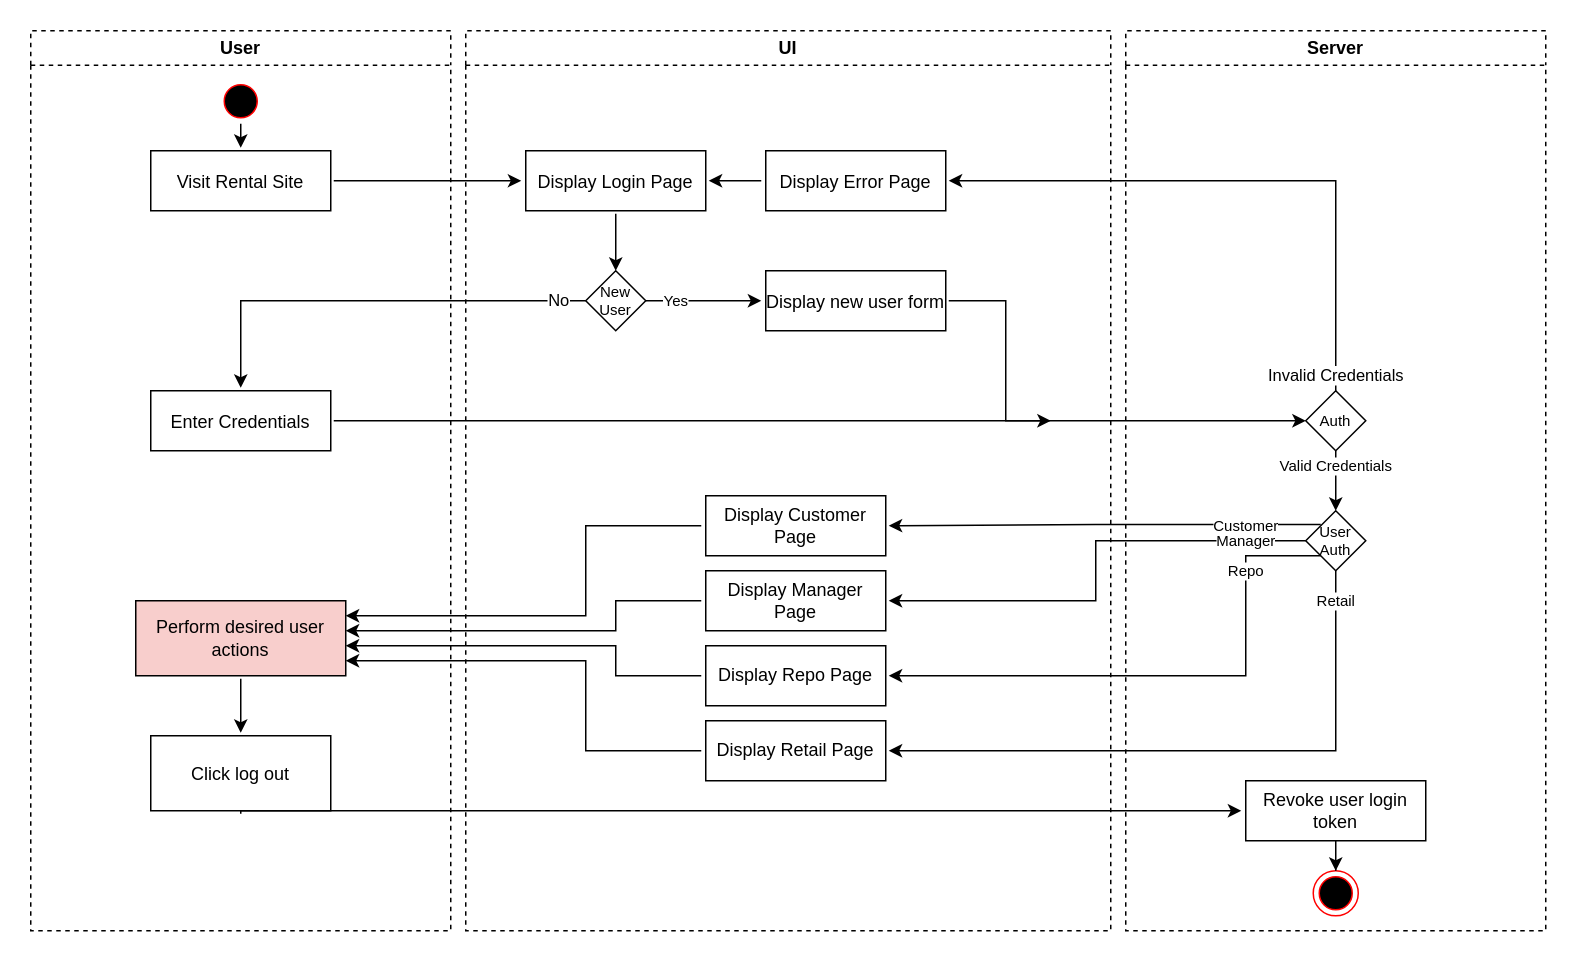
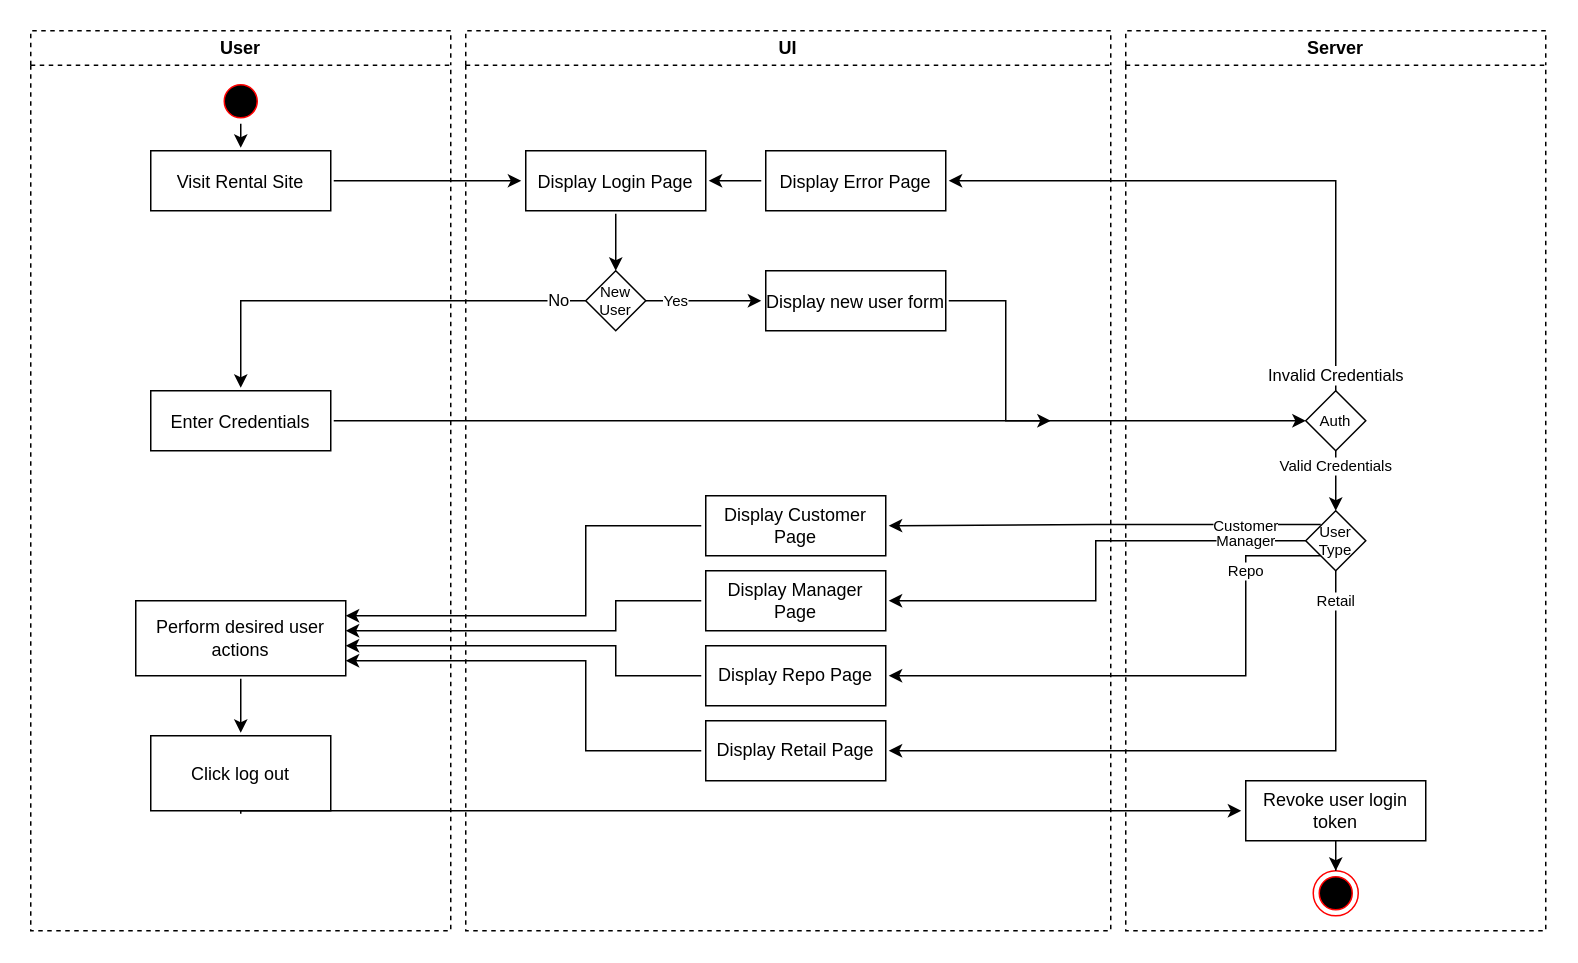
node "User Auth": label "User Auth" -> "User Type"
node "Perform desired user actions": fillcolor #f8cecc -> #ffffff
